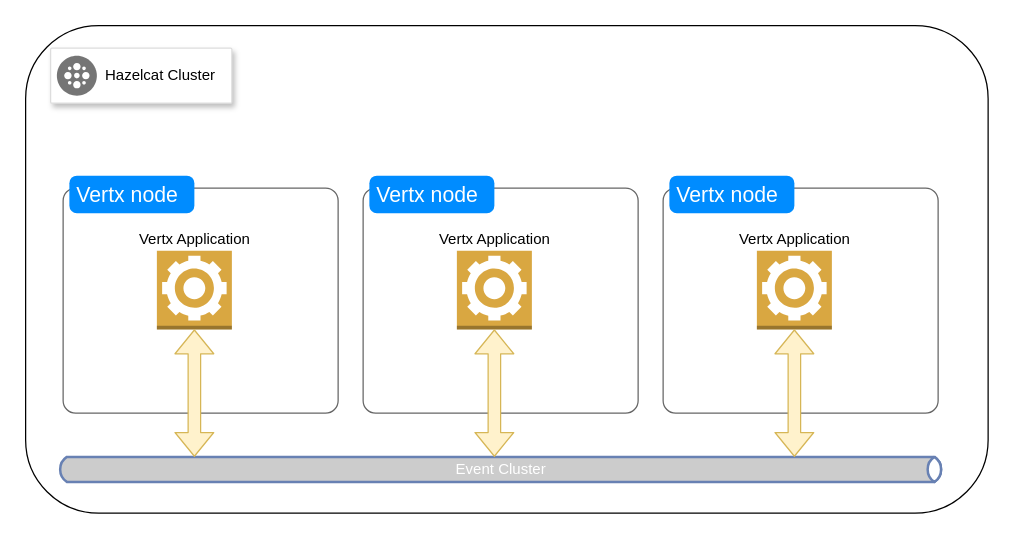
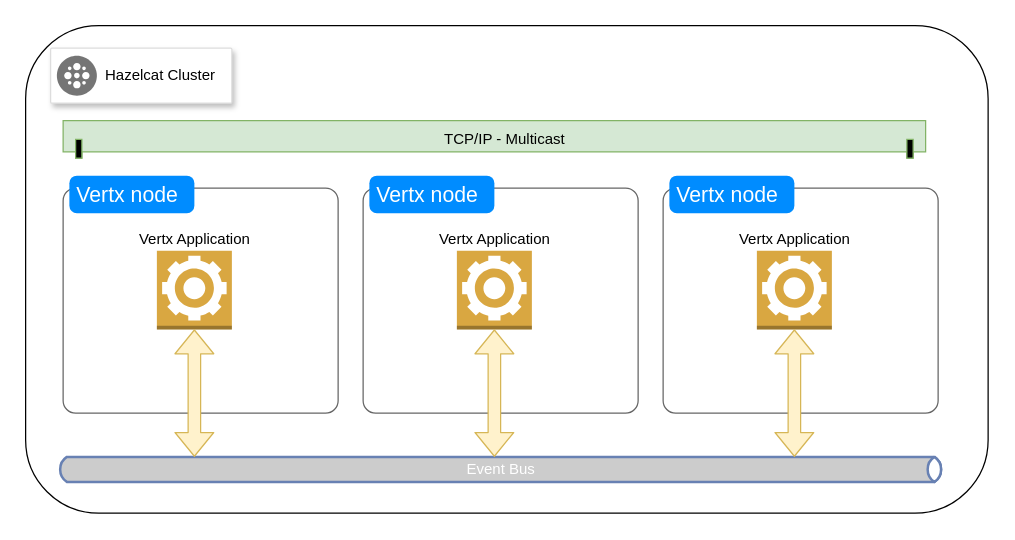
node "TCP/IP - Multicast": added
node "Event Cluster": label "Event Cluster" -> "Event Bus"
